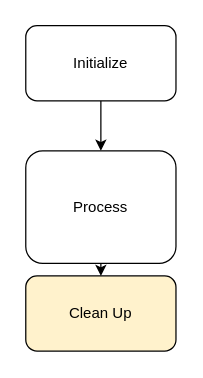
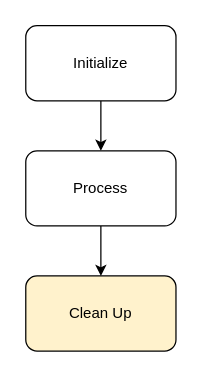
node "Process": size 150x113 -> 150x75
